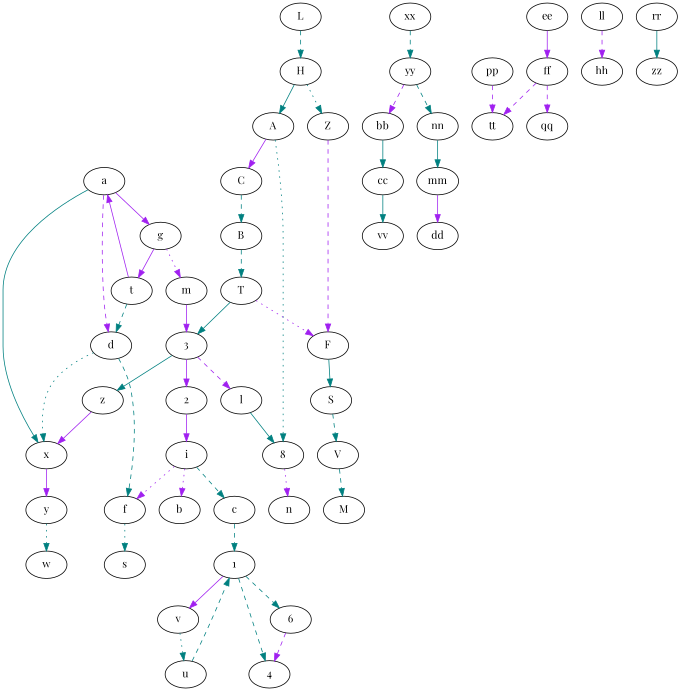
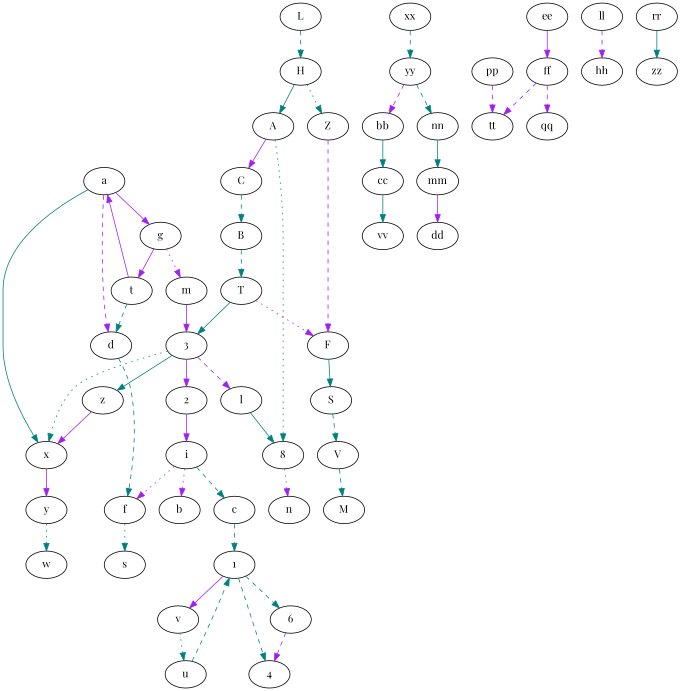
edge "d" -> "x": now "3" -> "x"
